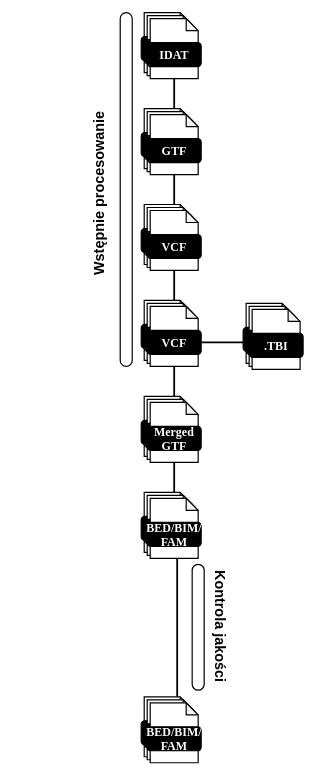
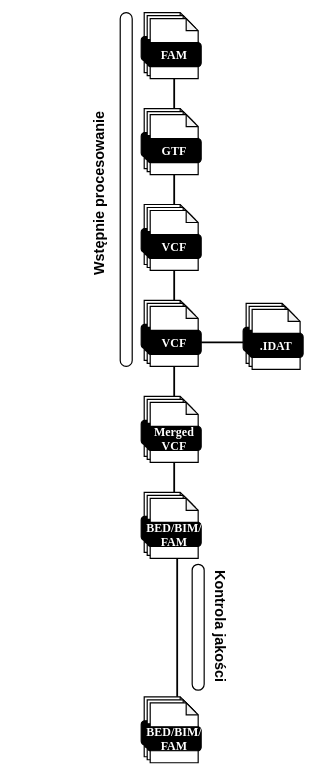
node "IDAT": label "IDAT" -> "FAM"
node ".TBI": label ".TBI" -> ".IDAT"
node "Merged GTF": label "Merged GTF" -> "Merged VCF"
